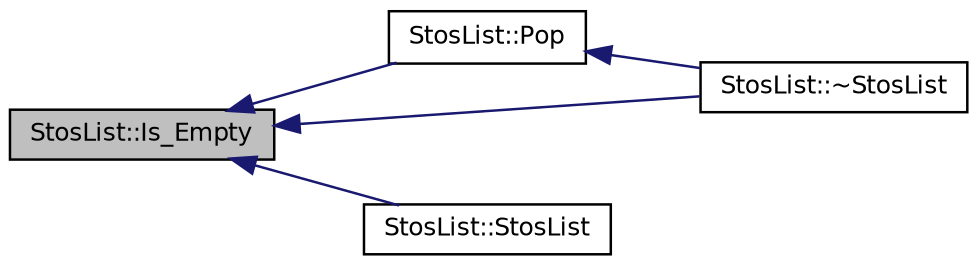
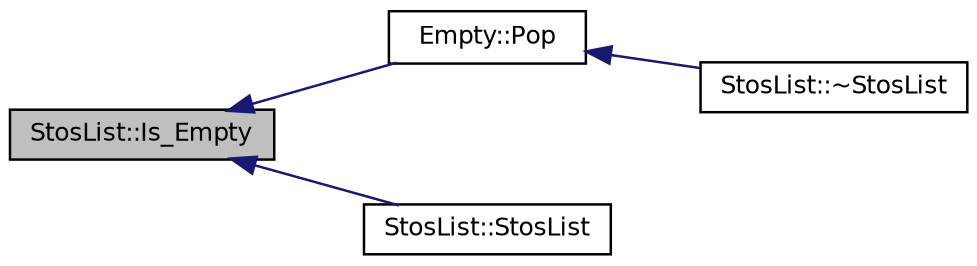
node "StosList::Pop": label "StosList::Pop" -> "Empty::Pop"
edge "StosList::~StosList" -> "StosList::Is_Empty": removed
